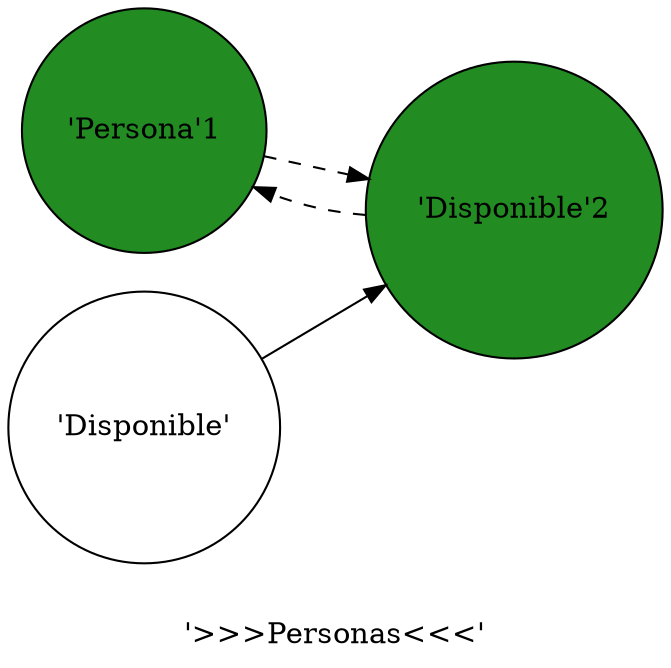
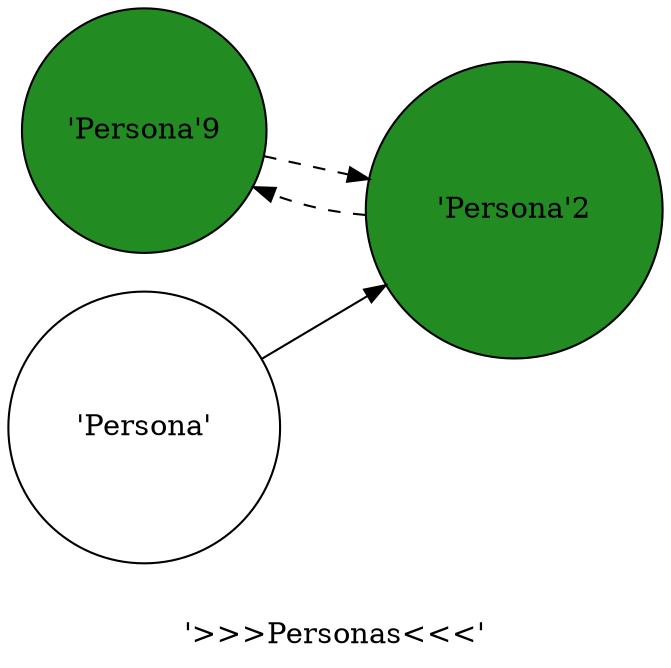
node "'Persona'1": label "'Persona'1" -> "'Persona'9"
node "'Disponible'2": label "'Disponible'2" -> "'Persona'2"
node "'Disponible'": label "'Disponible'" -> "'Persona'"
